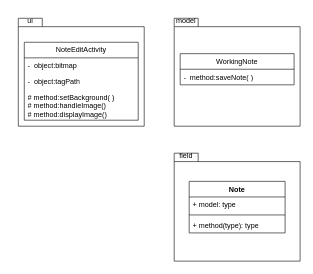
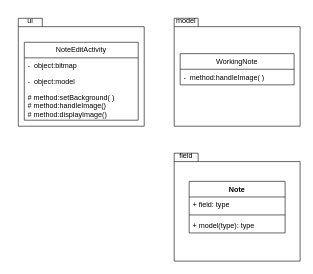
node "- method:saveNote( )": label "- method:saveNote( )" -> "- method:handleImage( )"
node "- object:tagPath": label "- object:tagPath" -> "- object:model"
node "+ model: type": label "+ model: type" -> "+ field: type"
node "+ method(type): type": label "+ method(type): type" -> "+ model(type): type"
